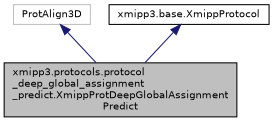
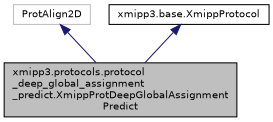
node "ProtAlign3D": label "ProtAlign3D" -> "ProtAlign2D"
